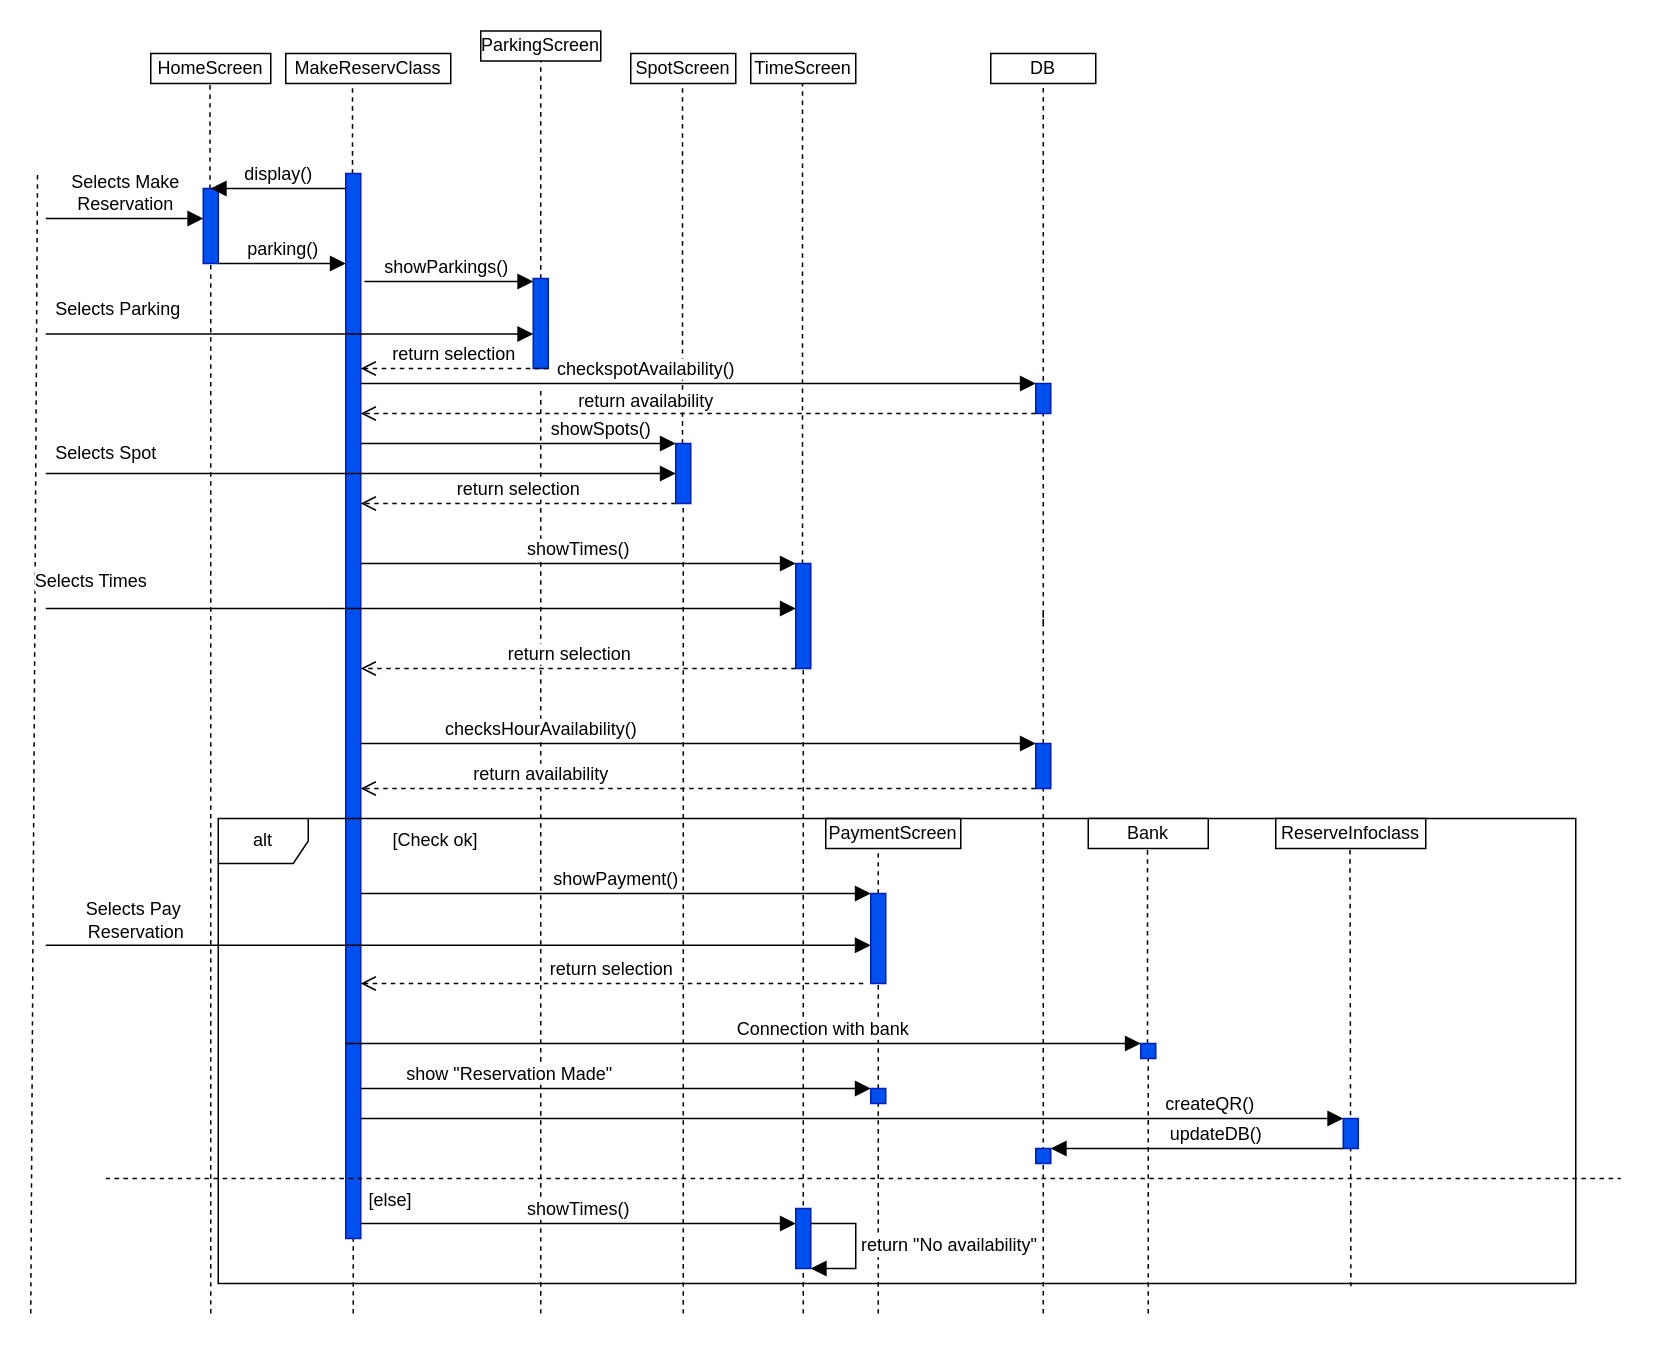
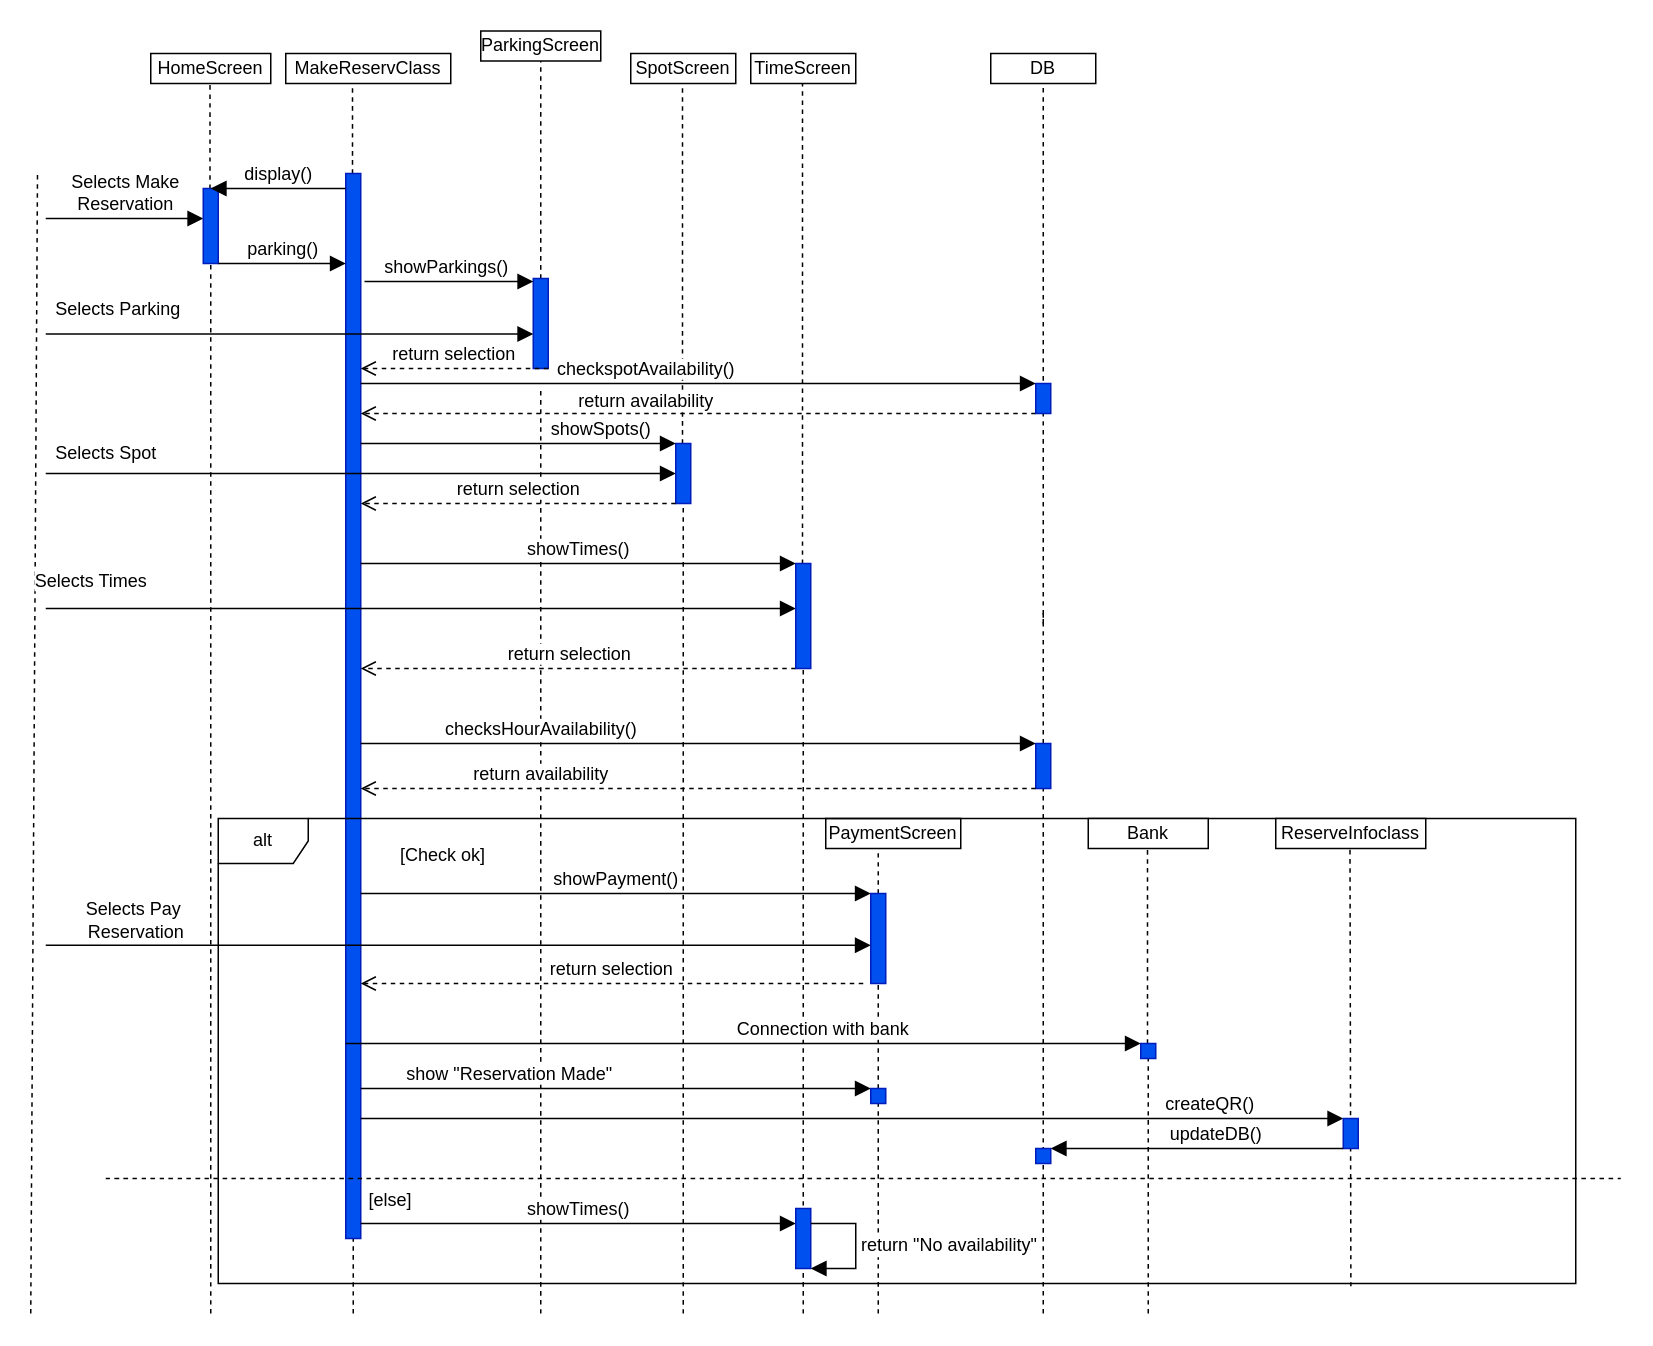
node "[Check ok]": moved (436, 841) -> (443, 856)
